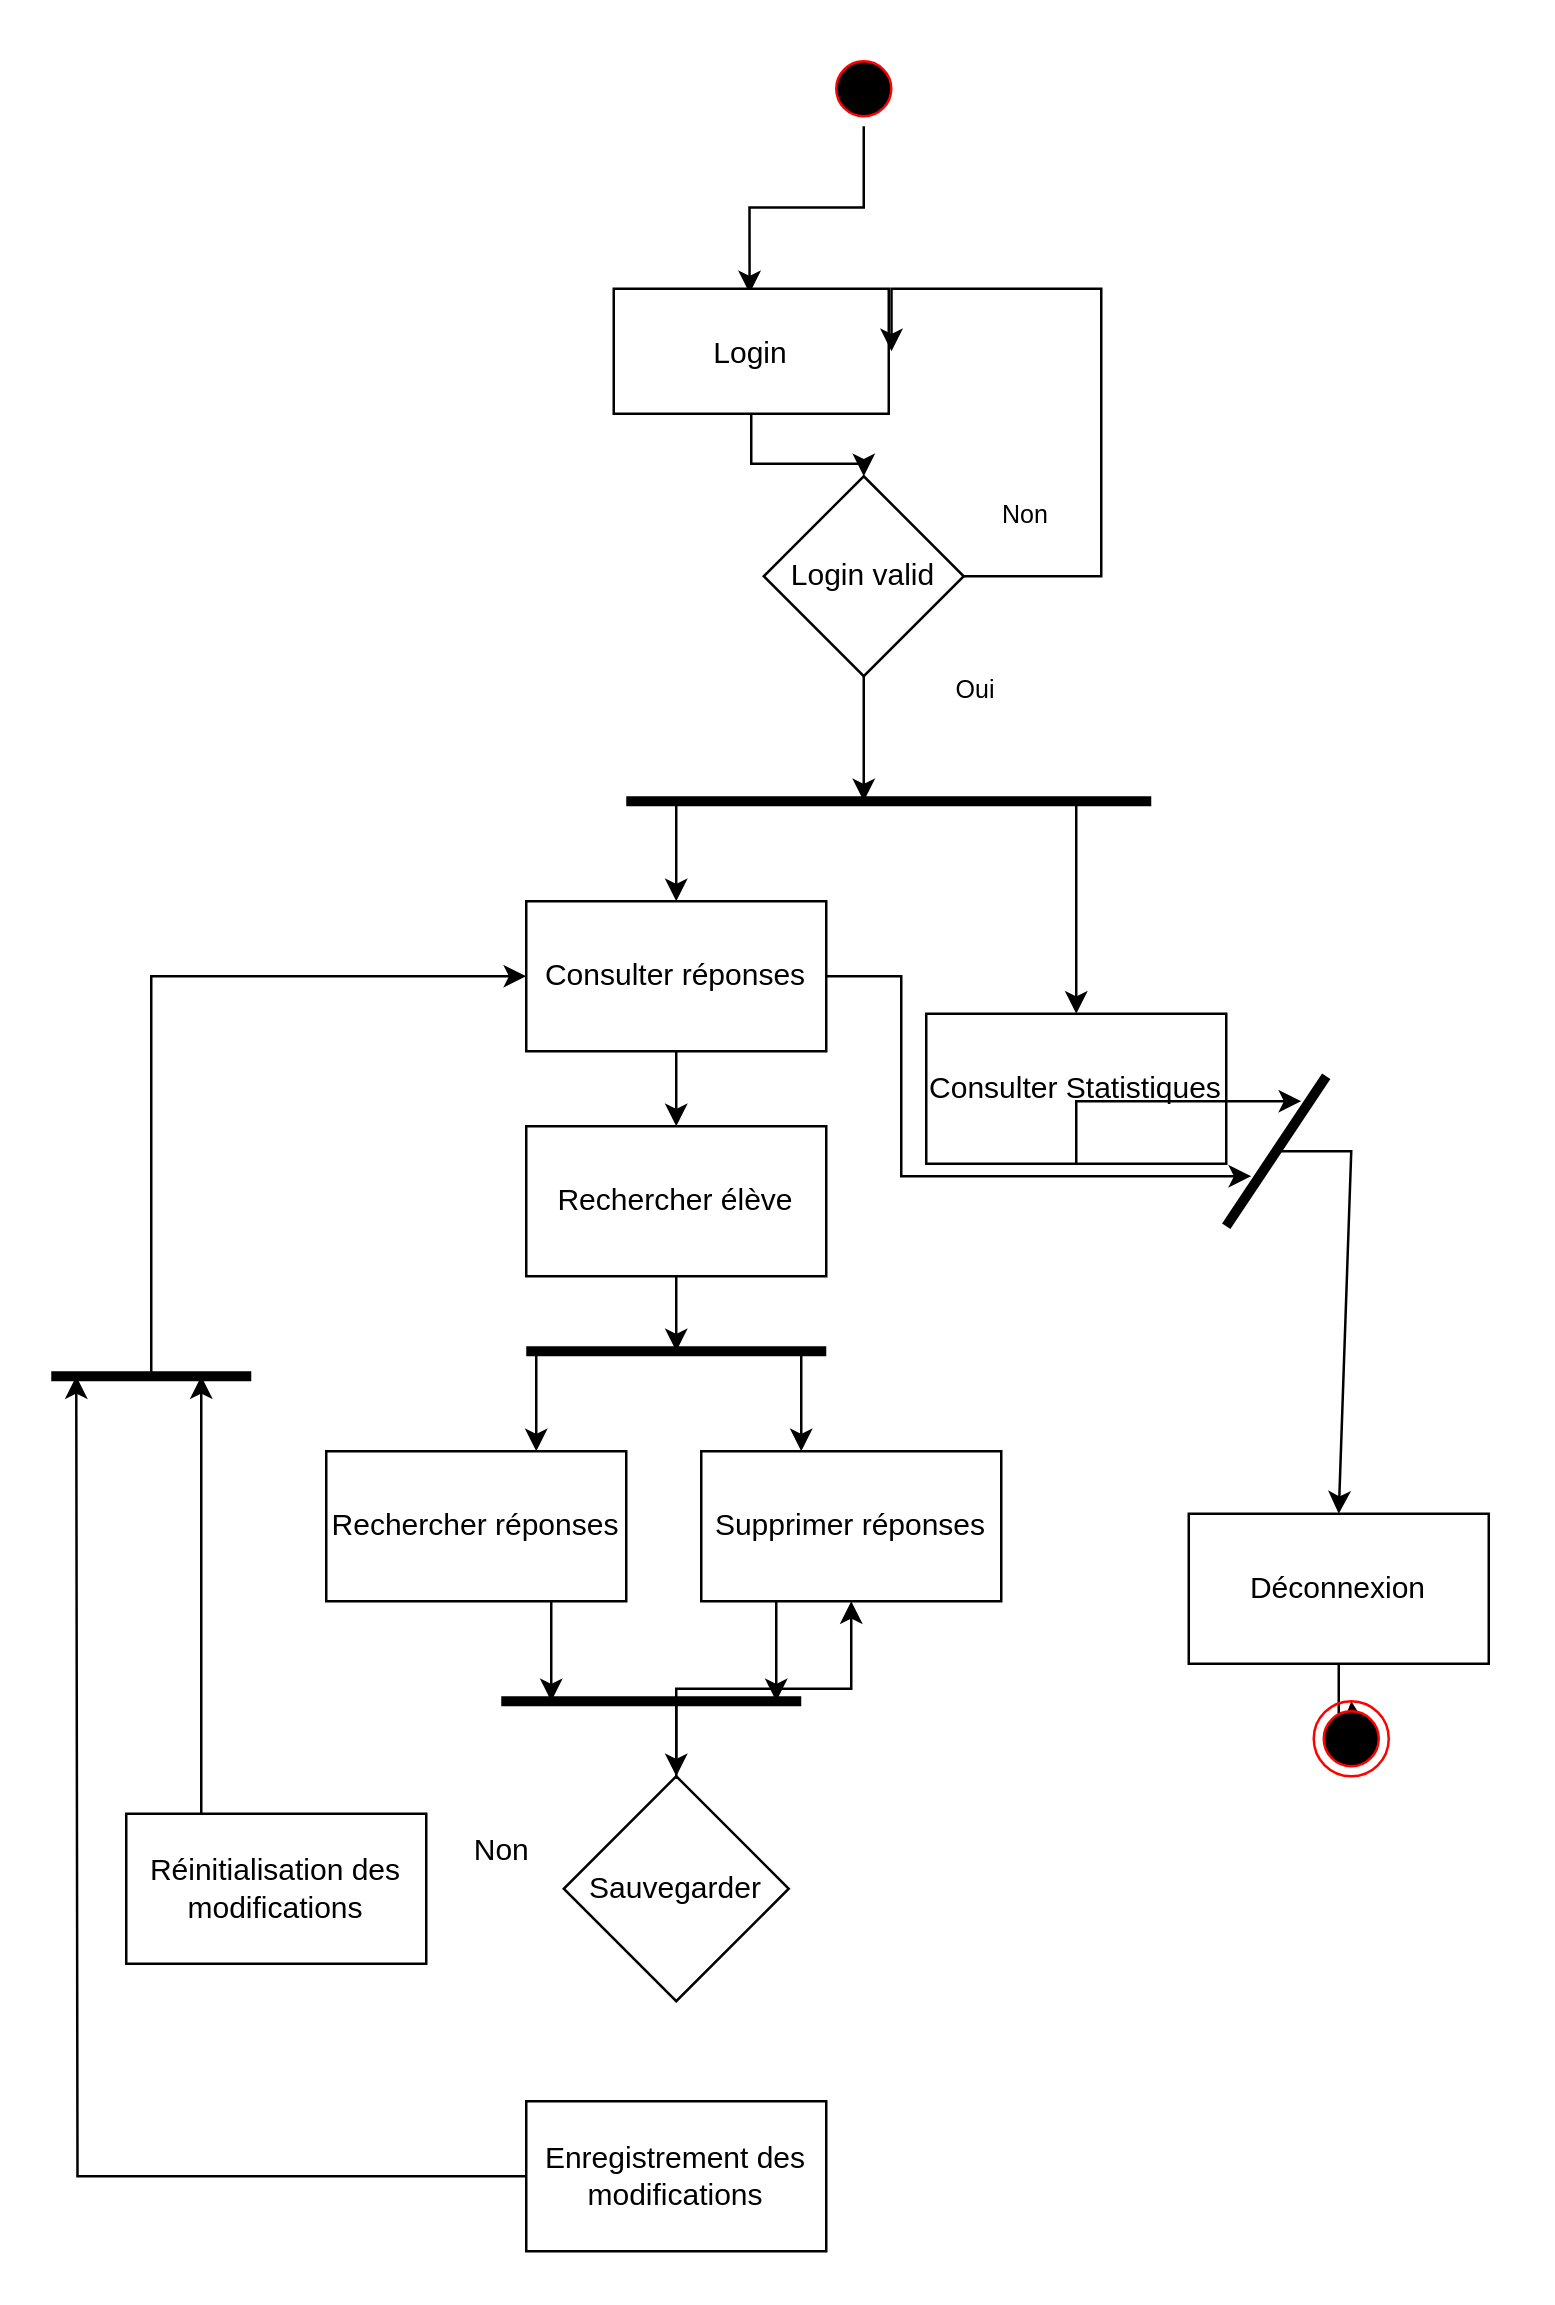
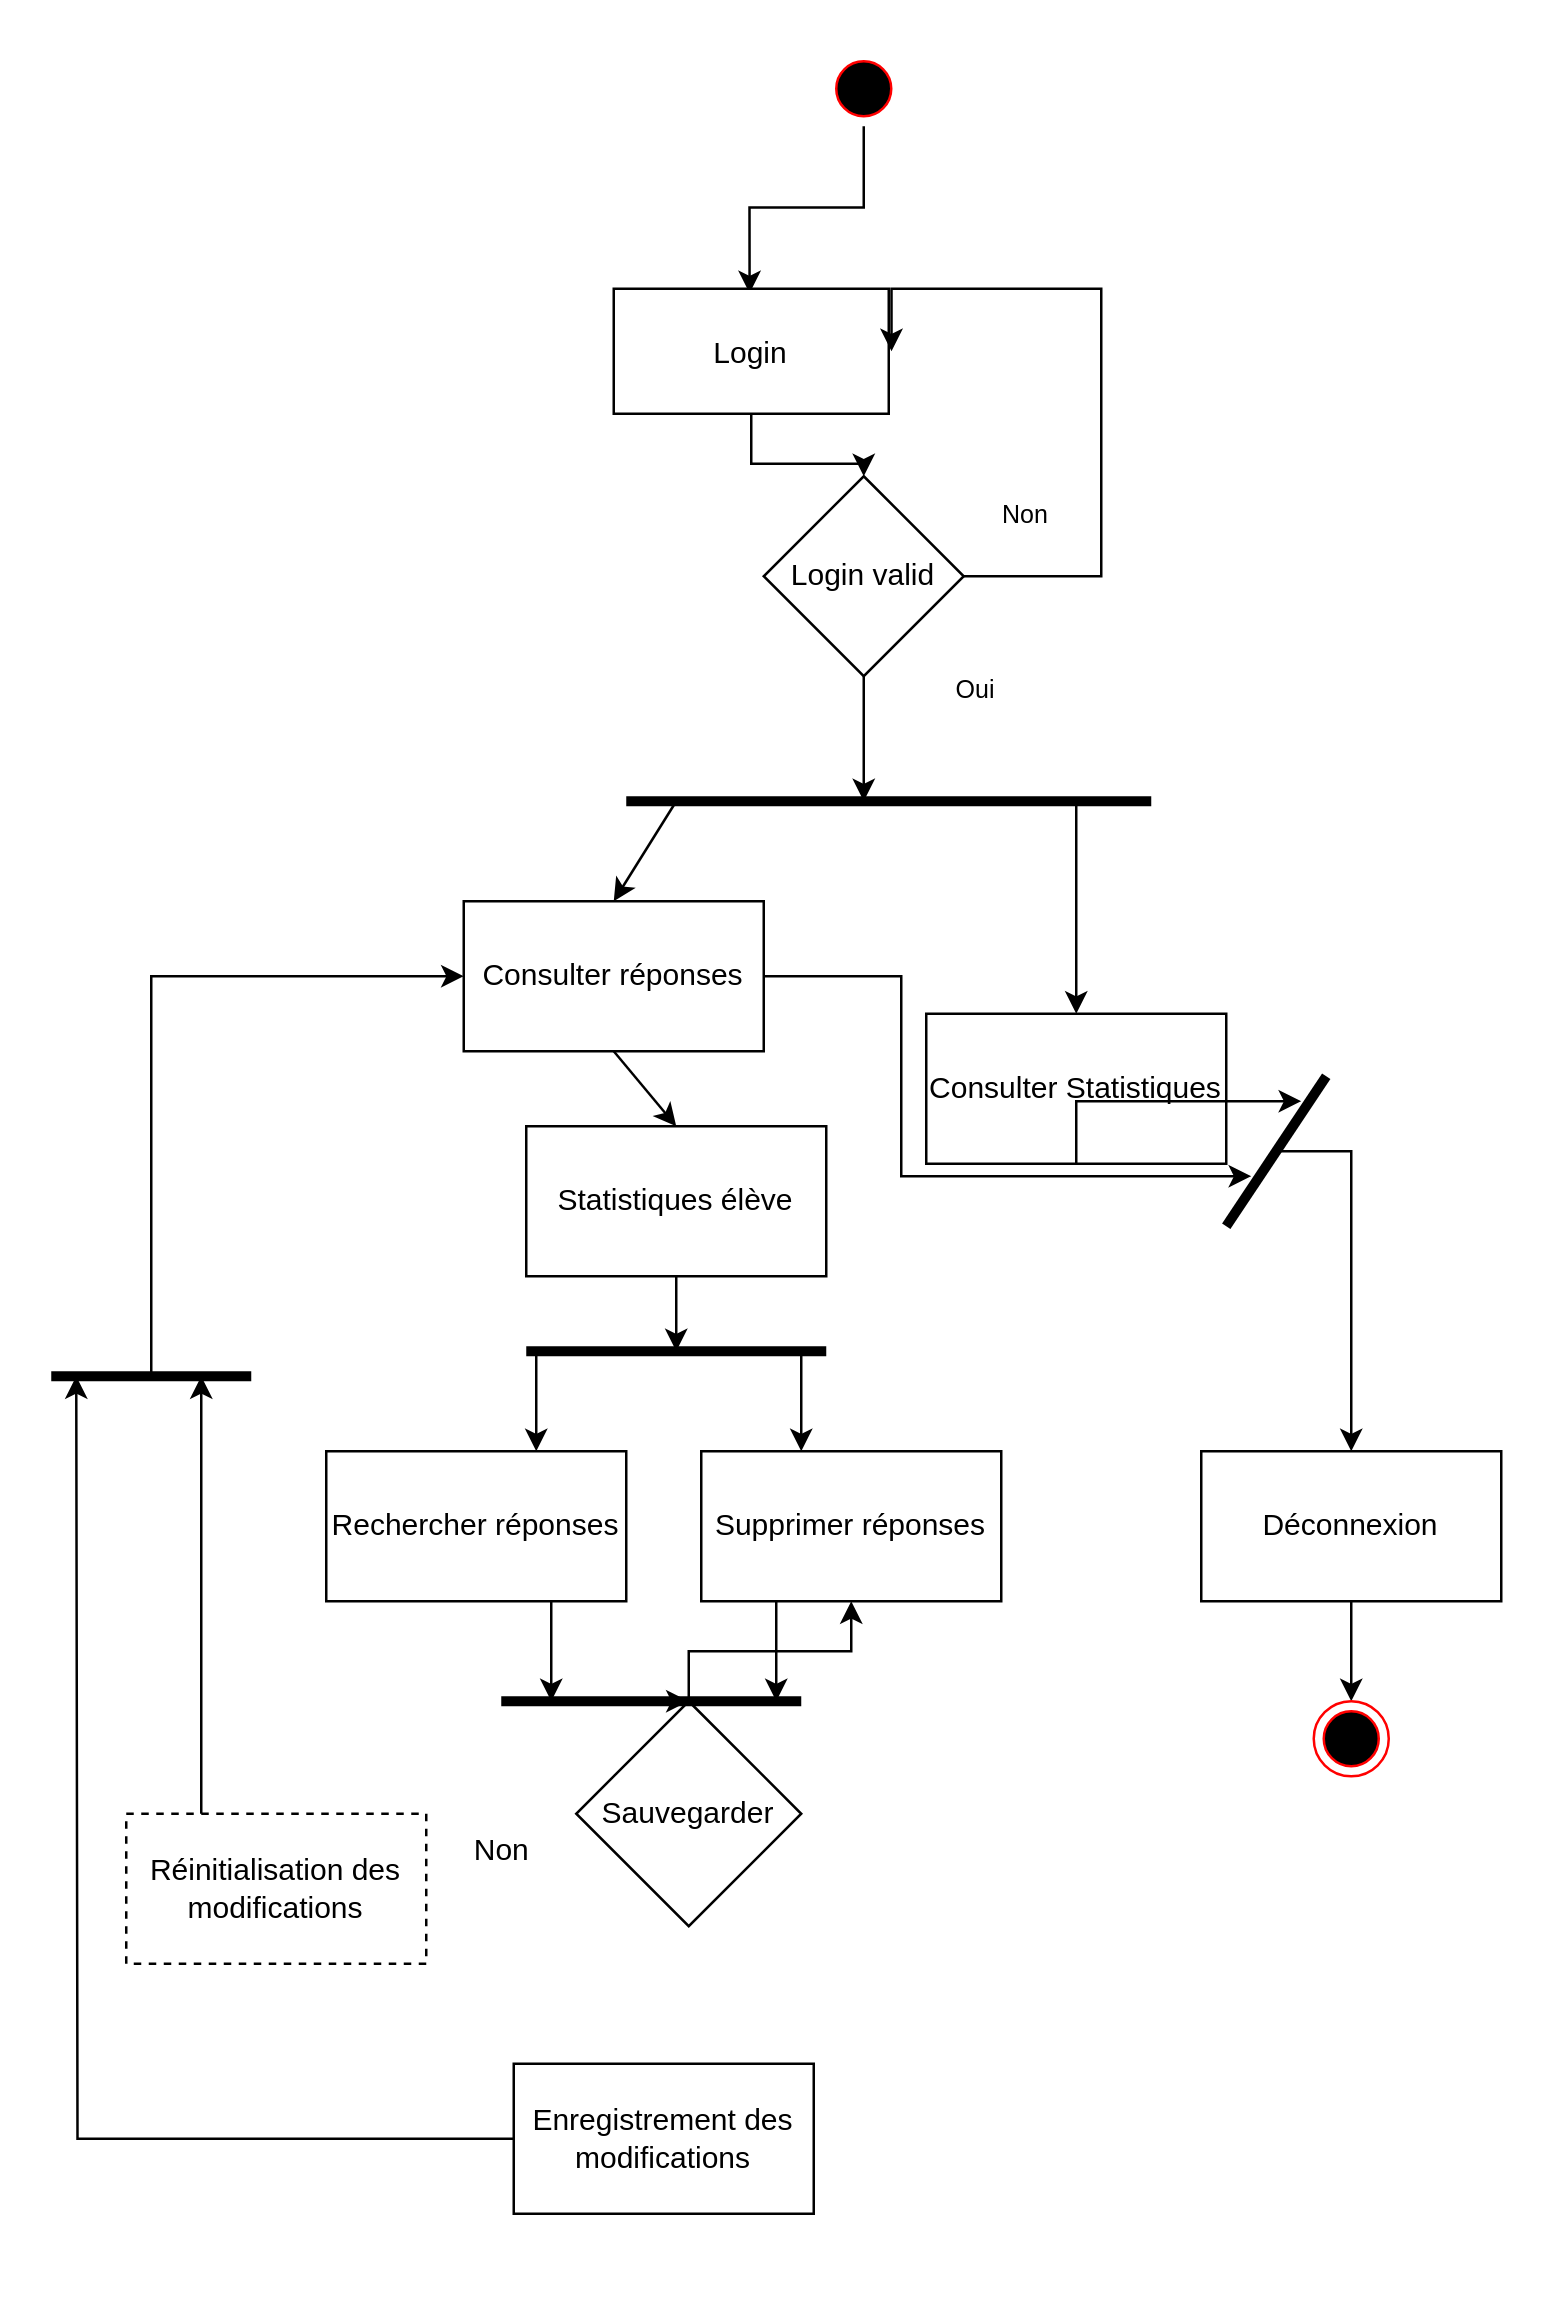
node "Consulter réponses": moved (676, 976) -> (614, 976)
node "Rechercher élève": label "Rechercher élève" -> "Statistiques élève"
node "Déconnexion": moved (1339, 1589) -> (1351, 1526)
node "Réinitialisation des modifications": style solid -> dashed
node "Sauvegarder": moved (676, 1889) -> (689, 1814)
node "Enregistrement des modifications": moved (676, 2176) -> (664, 2139)
